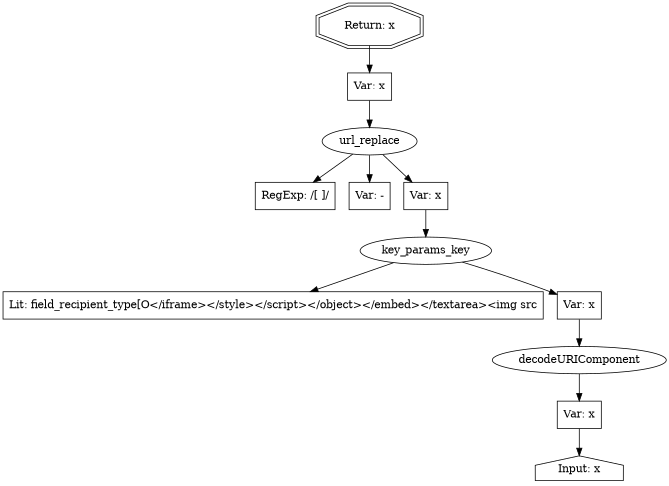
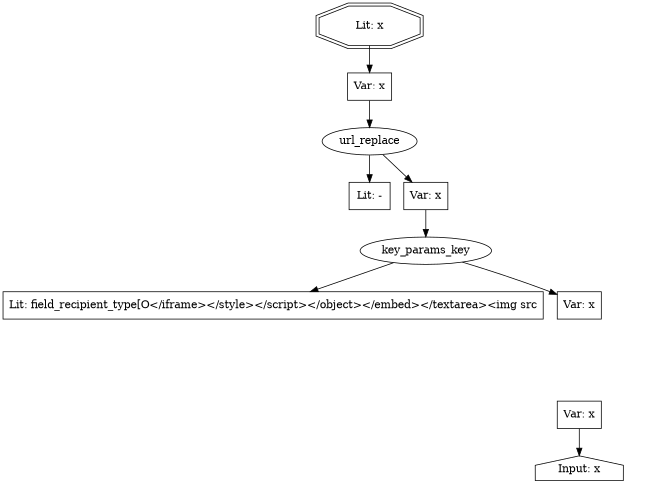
node "Return: x": label "Return: x" -> "Lit: x"
node "RegExp: /[ ]/": removed
node "Var: -": label "Var: -" -> "Lit: -"
node "decodeURIComponent": removed
